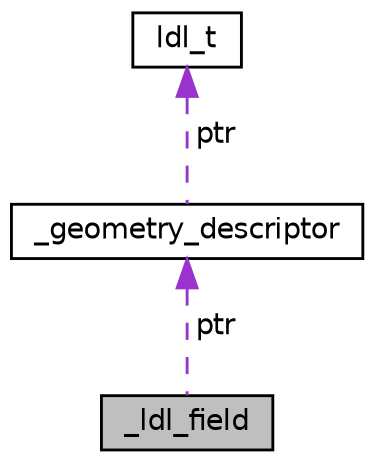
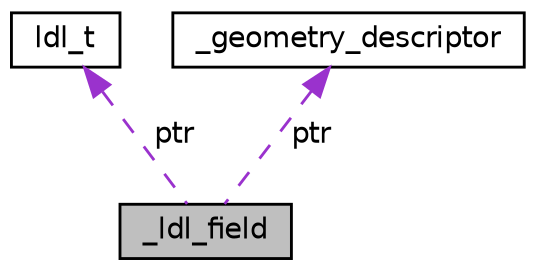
edge "_geometry_descriptor" -> "ldl_t": now "_ldl_field" -> "ldl_t"
